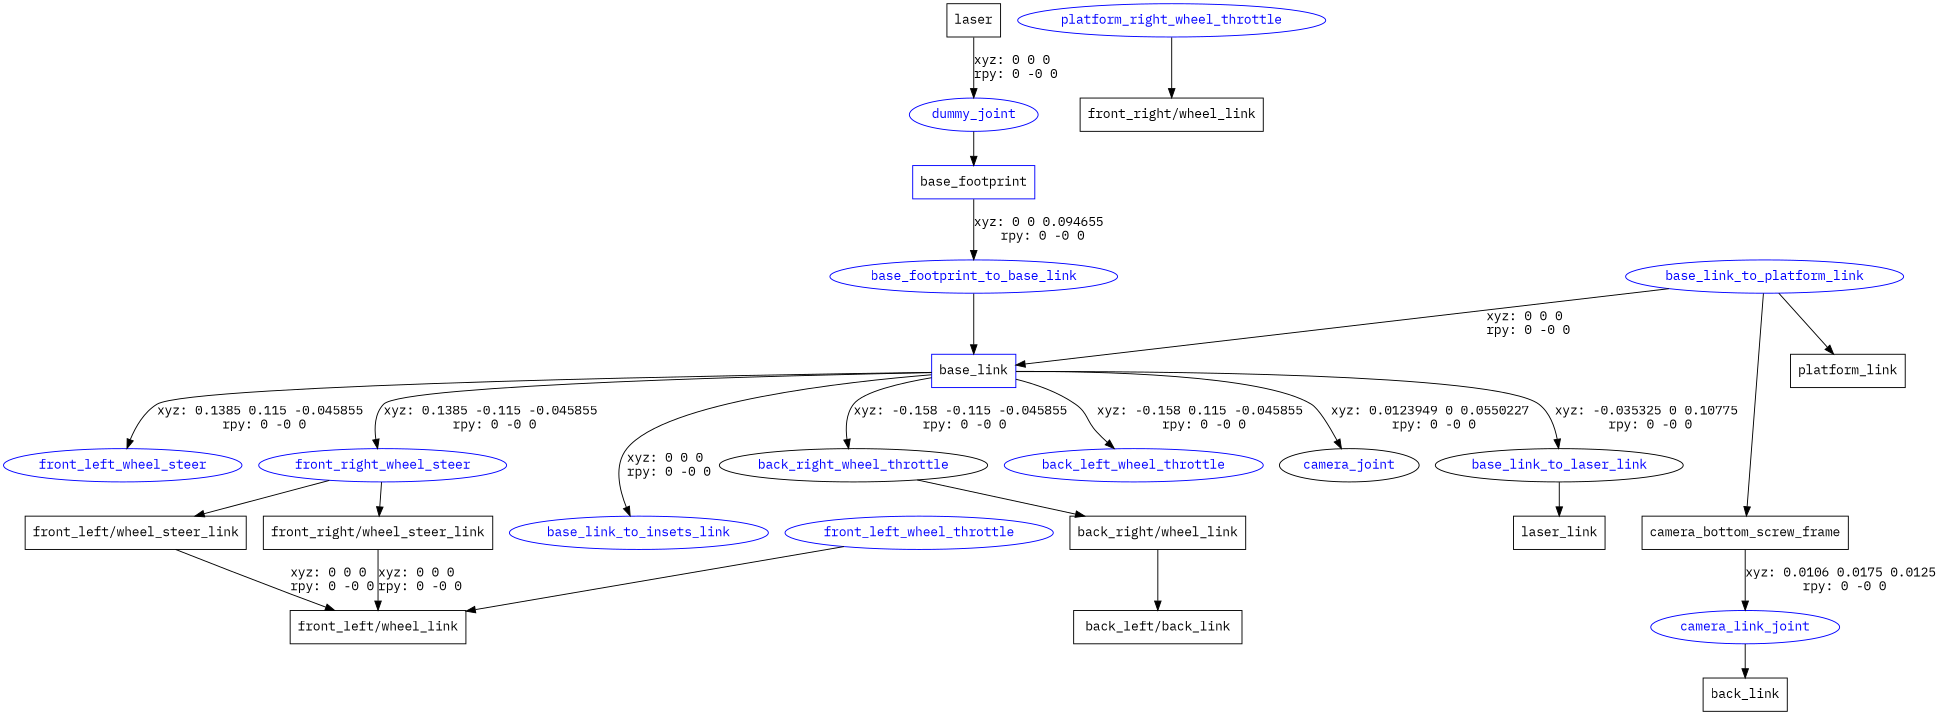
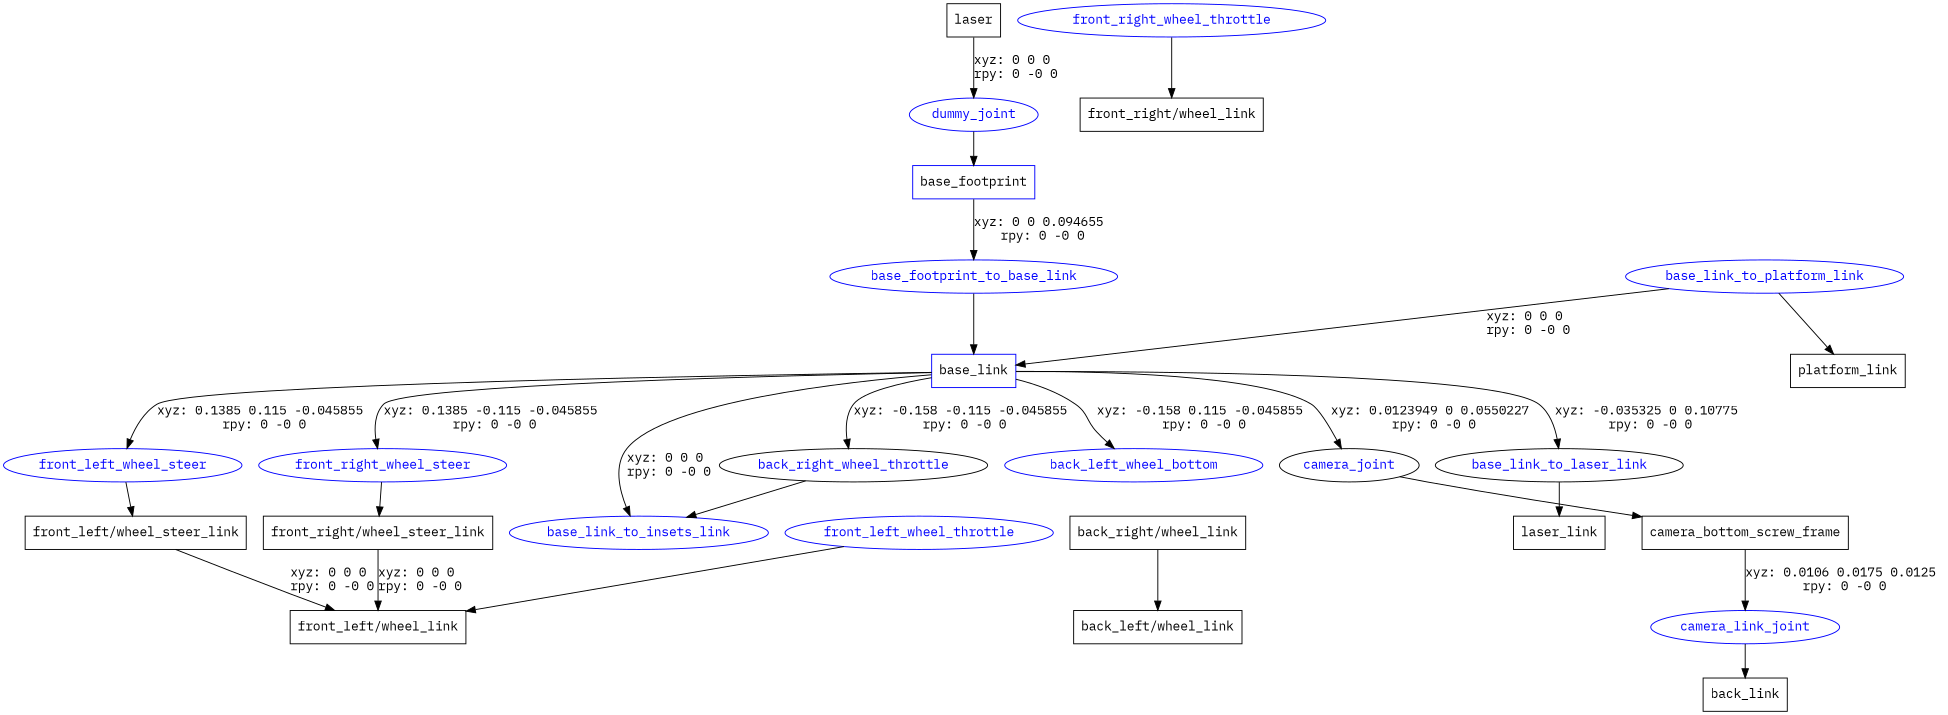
node "platform_right_wheel_throttle": label "platform_right_wheel_throttle" -> "front_right_wheel_throttle"
edge "base_link_to_platform_link" -> "camera_bottom_screw_frame": now "camera_joint" -> "camera_bottom_screw_frame"
node "back_left_wheel_throttle": label "back_left_wheel_throttle" -> "back_left_wheel_bottom"
edge "front_right_wheel_steer" -> "front_left/wheel_steer_link": now "front_left_wheel_steer" -> "front_left/wheel_steer_link"
edge "back_right_wheel_throttle" -> "back_right/wheel_link": now "back_right_wheel_throttle" -> "base_link_to_insets_link"
node "back_left/back_link": label "back_left/back_link" -> "back_left/wheel_link"
